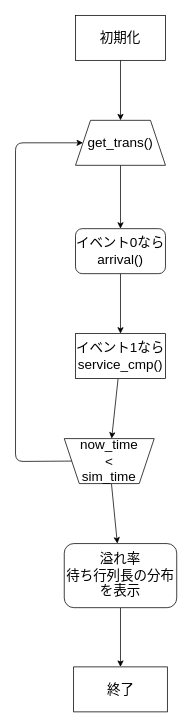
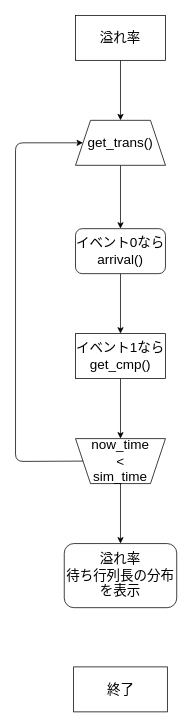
node "初期化": label "初期化" -> "溢れ率"
node "イベント1なら service_cmp()": label "イベント1なら service_cmp()" -> "イベント1なら get_cmp()"
node "now_time < sim_time": moved (109, 461) -> (120, 461)
edge "溢れ率 待ち行列長の分布を表示" -> "終了": removed
